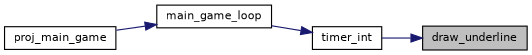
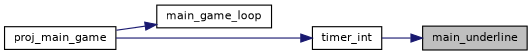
edge "main_game_loop" -> "timer_int": now "proj_main_game" -> "timer_int"
node "draw_underline": label "draw_underline" -> "main_underline"
